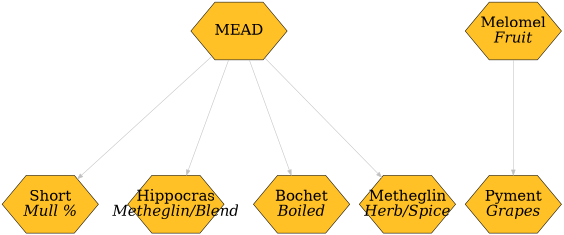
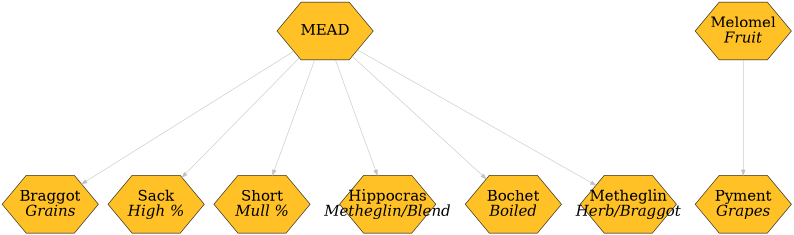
node "Braggot": added
node "Sack": added
node "Metheglin": text "Herb/Spice" -> "Herb/Braggot"
